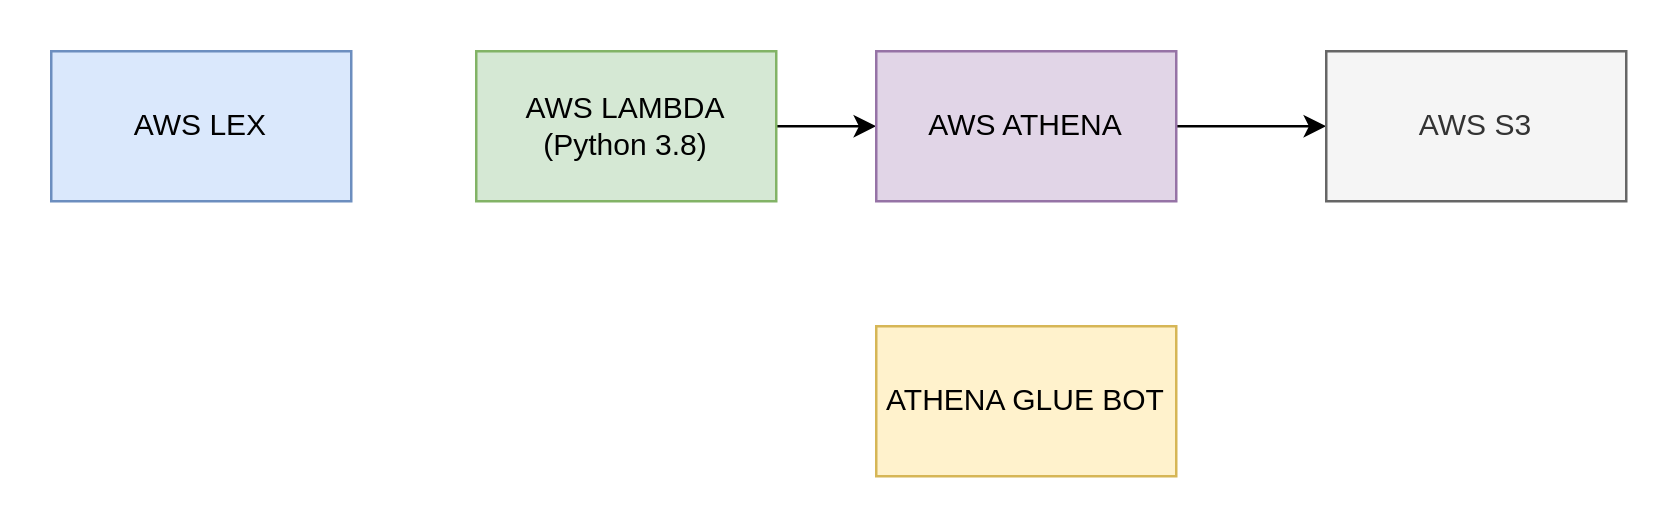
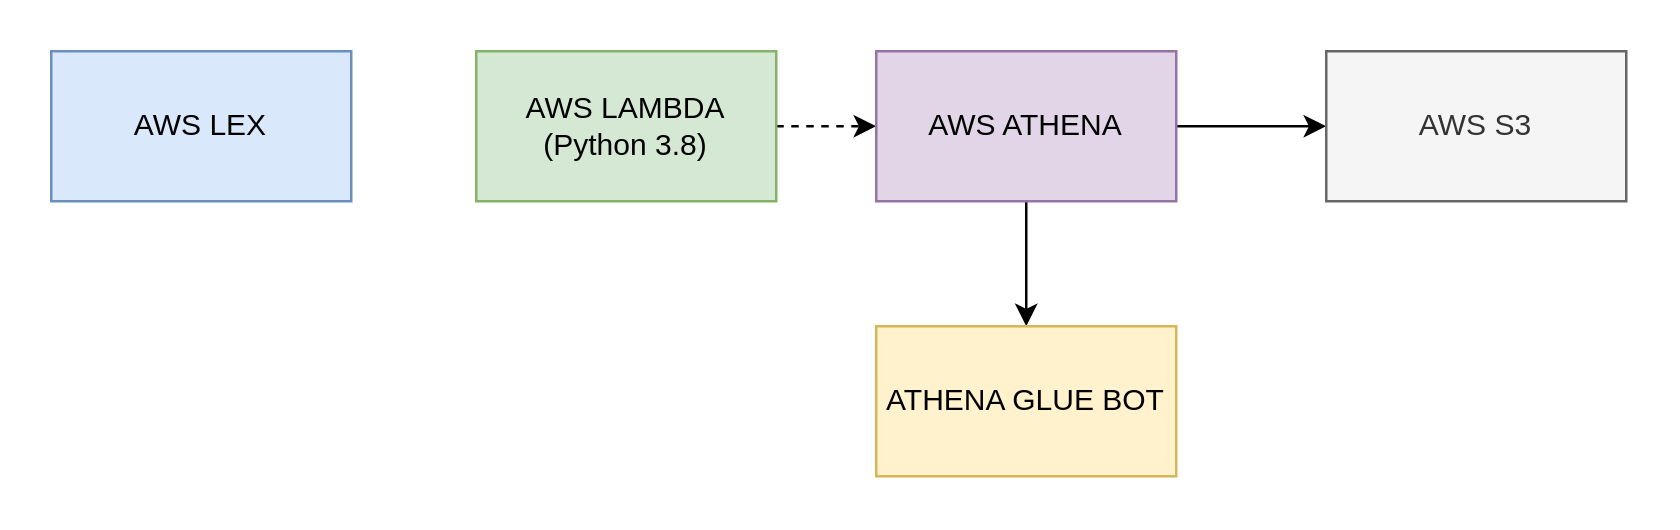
edge "AWS LAMBDA (Python 3.8)" -> "AWS ATHENA": style solid -> dashed
edge "AWS ATHENA" -> "ATHENA GLUE BOT": added
